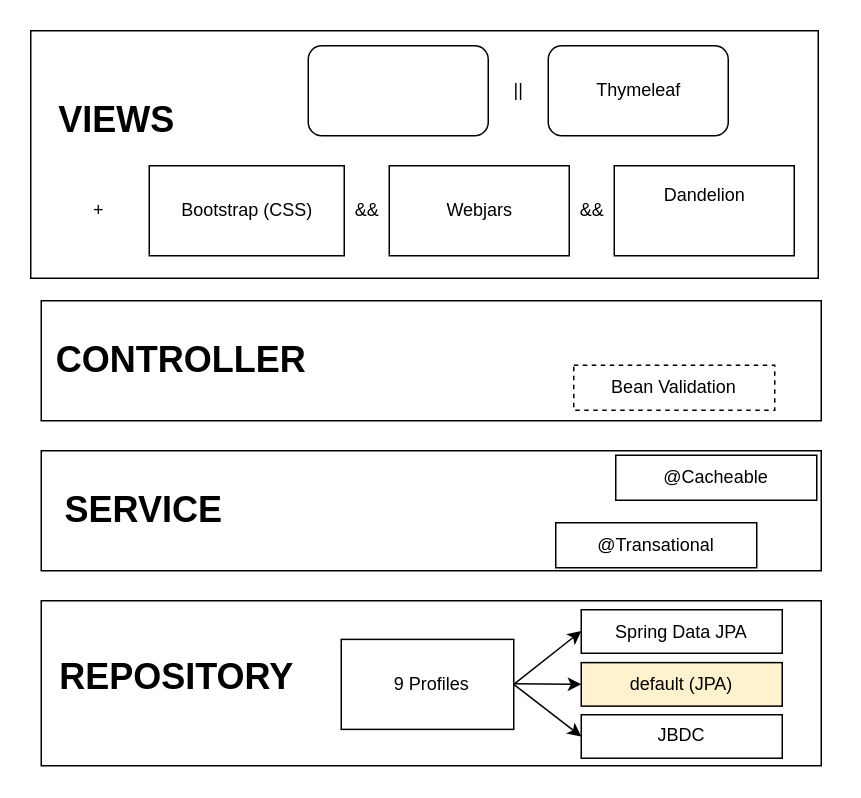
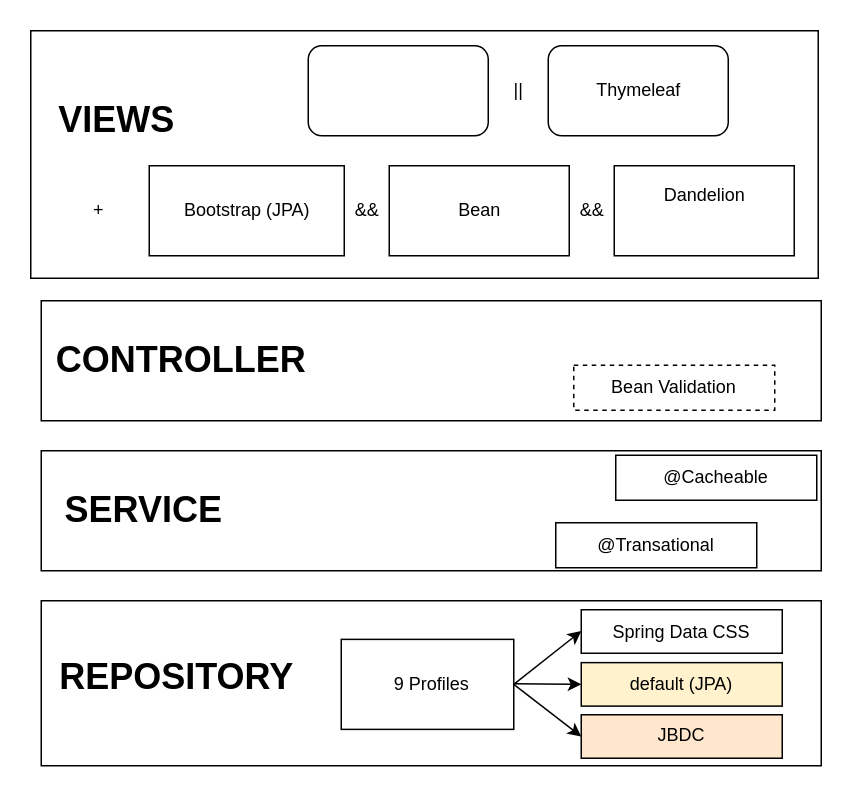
node "Bootstrap (CSS)": label "Bootstrap (CSS)" -> "Bootstrap (JPA)"
node "Webjars": label "Webjars" -> "Bean"
node "Spring Data JPA": label "Spring Data JPA" -> "Spring Data CSS"
node "JBDC": fillcolor #ffffff -> #ffe6cc
